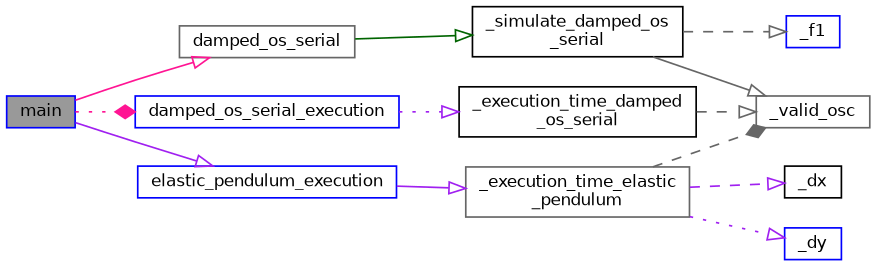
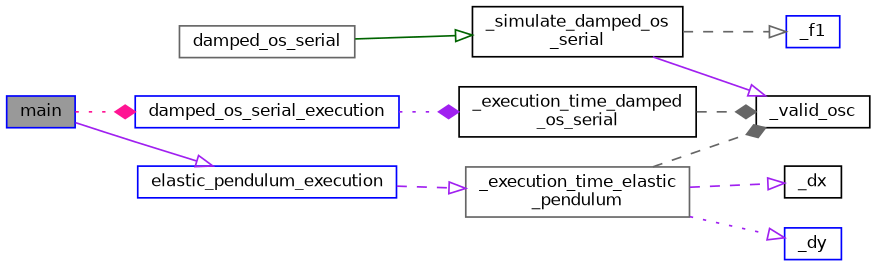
edge "_simulate_damped_os _serial" -> "_valid_osc": color gray40 -> purple
edge "main" -> "damped_os_serial": removed
edge "damped_os_serial_execution" -> "_execution_time_damped _os_serial": arrowhead onormal -> diamond
edge "_execution_time_damped _os_serial" -> "_valid_osc": arrowhead onormal -> diamond
node "_valid_osc": color gray40 -> black
edge "elastic_pendulum_execution" -> "_execution_time_elastic _pendulum": style solid -> dashed
